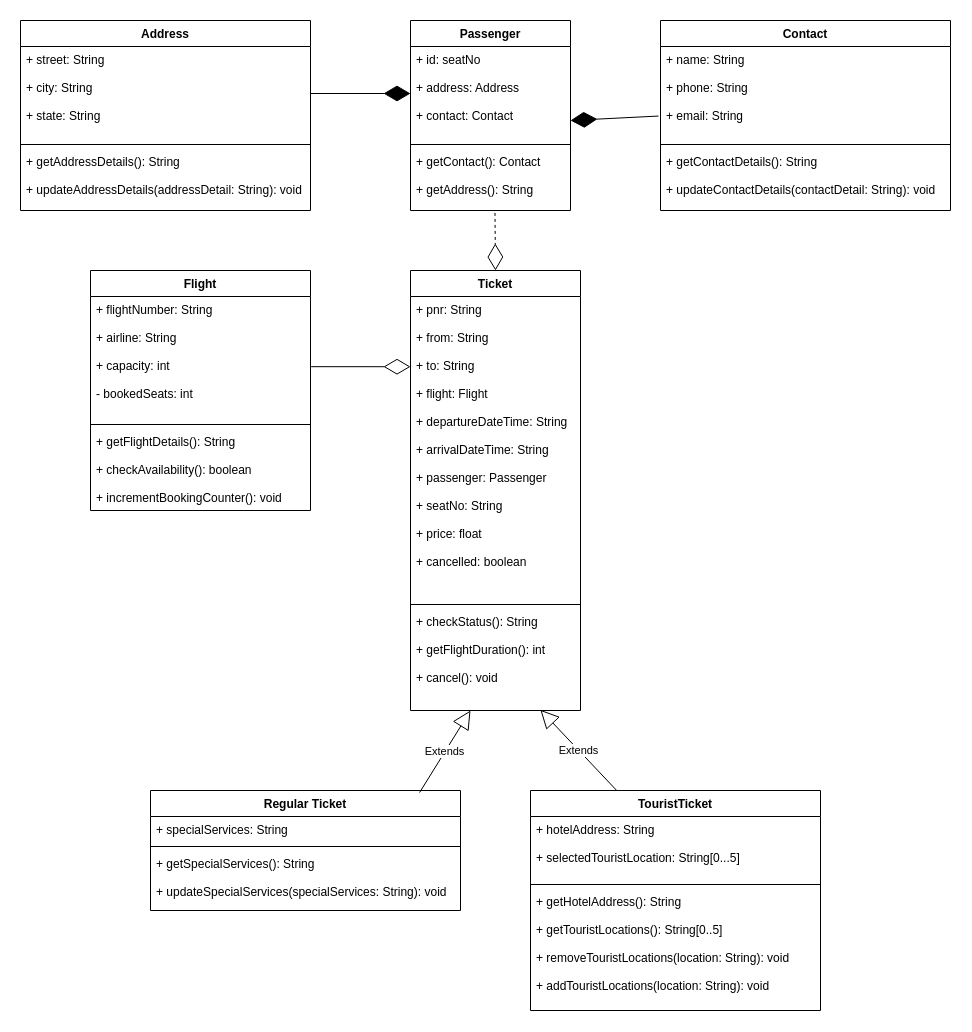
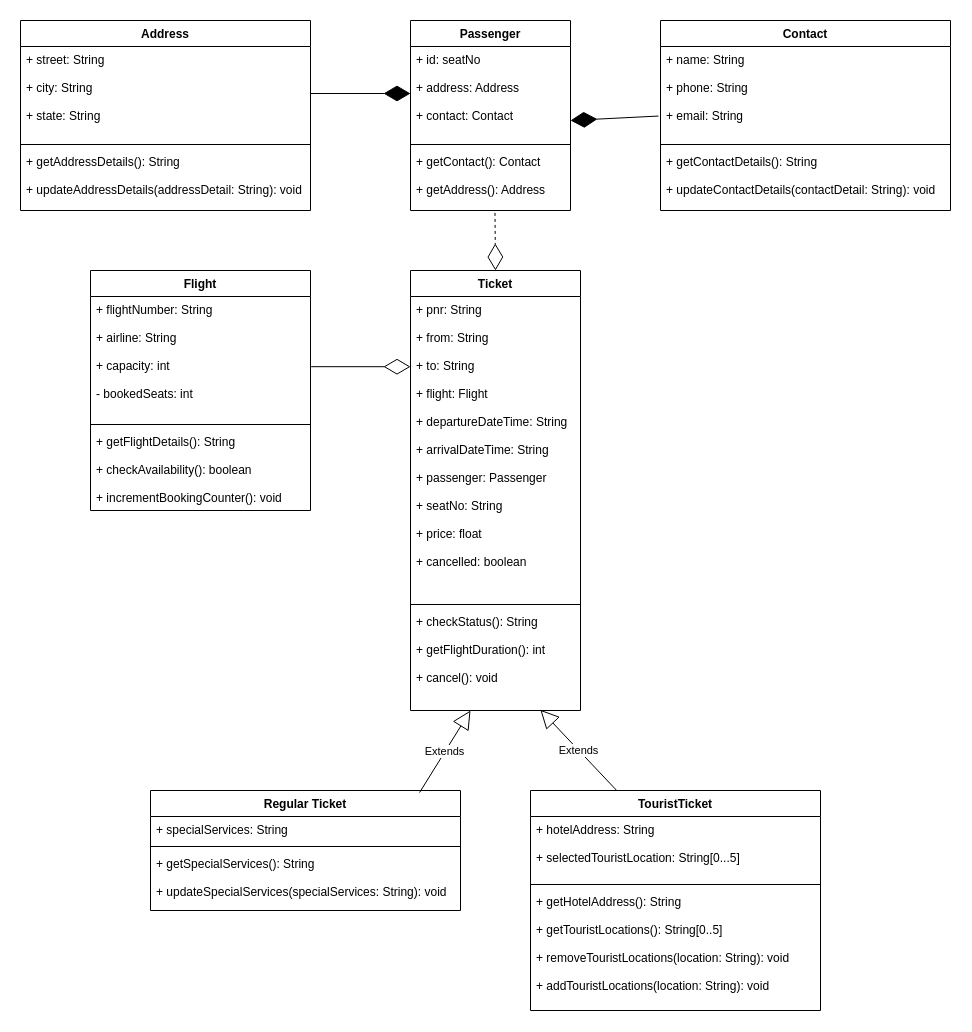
node "+ getContact(): Contact + getAddress(): String": label "+ getContact(): Contact + getAddress(): String" -> "+ getContact(): Contact + getAddress(): Address"
